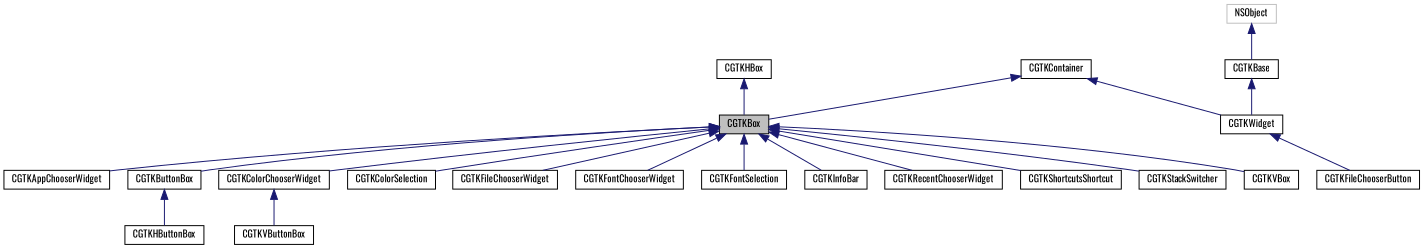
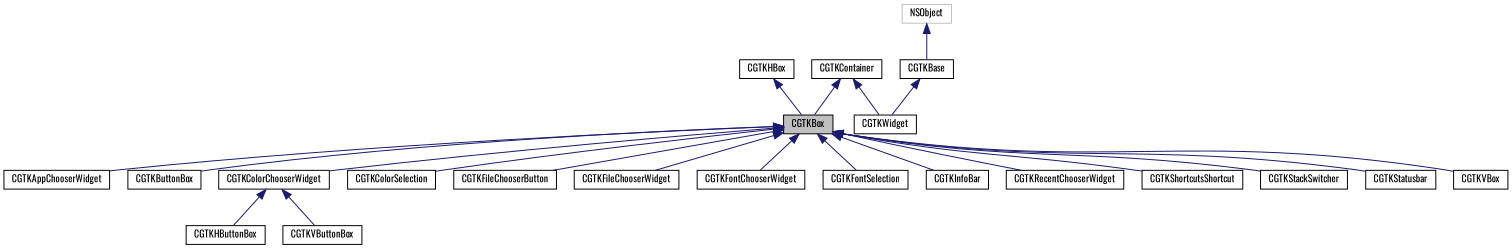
edge "CGTKFileChooserButton" -> "CGTKWidget": now "CGTKFileChooserButton" -> "CGTKBox"
node "CGTKStatusbar": added
edge "CGTKHButtonBox" -> "CGTKButtonBox": now "CGTKHButtonBox" -> "CGTKColorChooserWidget"
